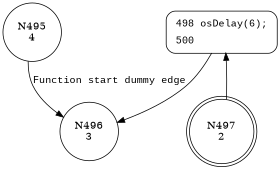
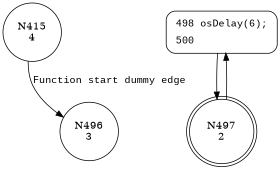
node "N495 4": label "N495 4" -> "N415 4"
edge "498" -> "N496 3": now "498" -> "N497 2"
